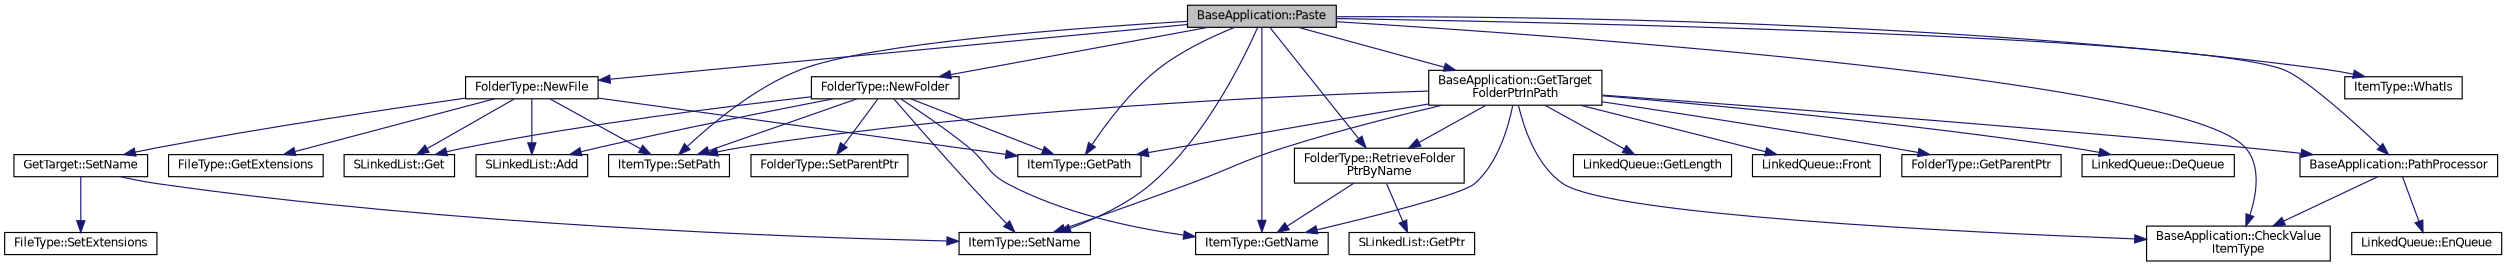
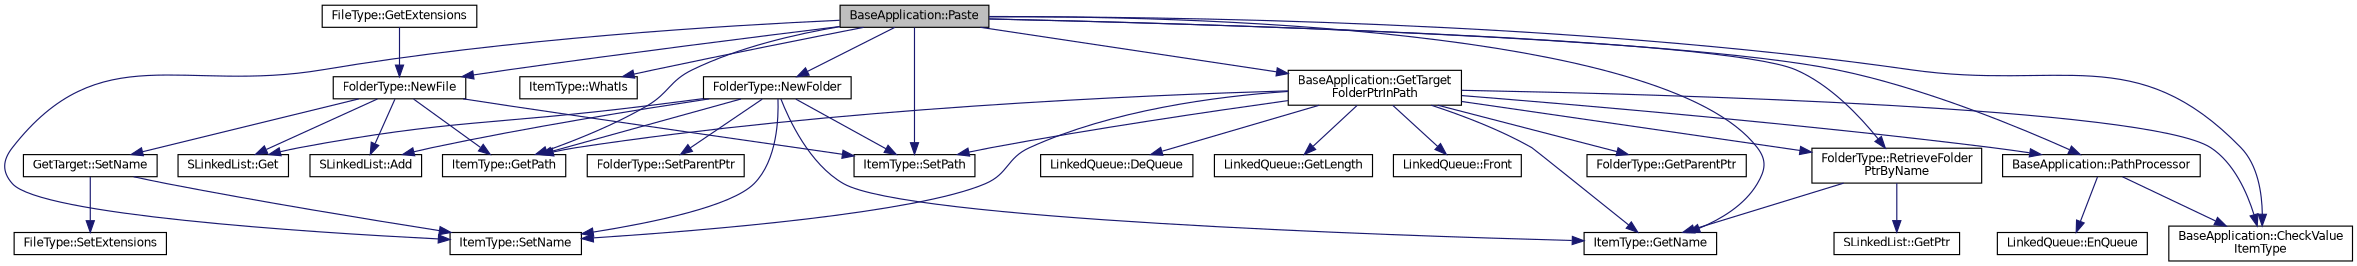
edge "FolderType::NewFile" -> "FileType::GetExtensions": reversed
